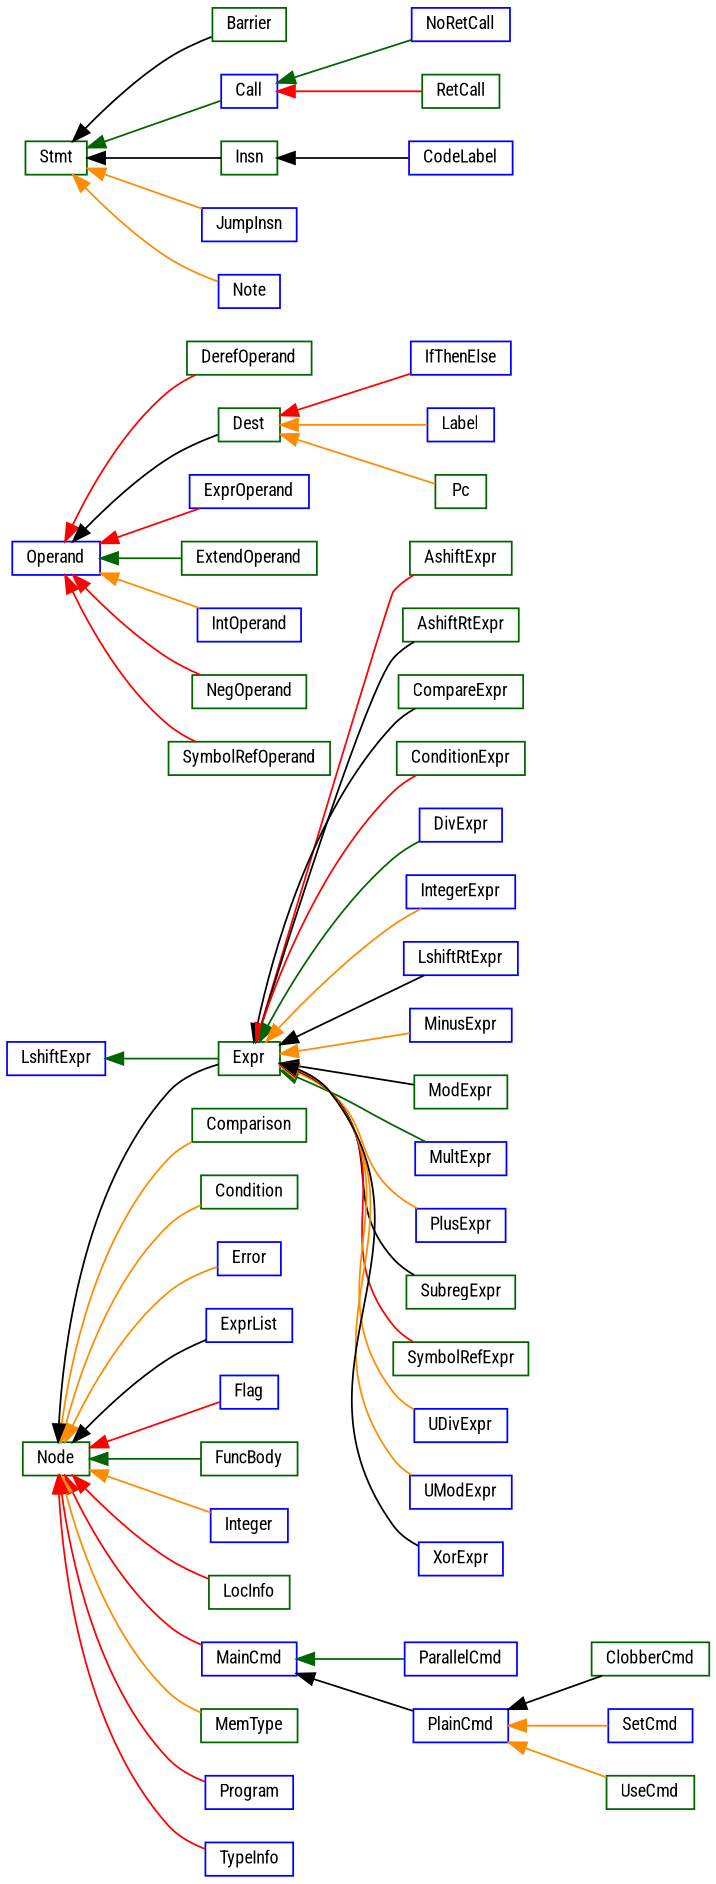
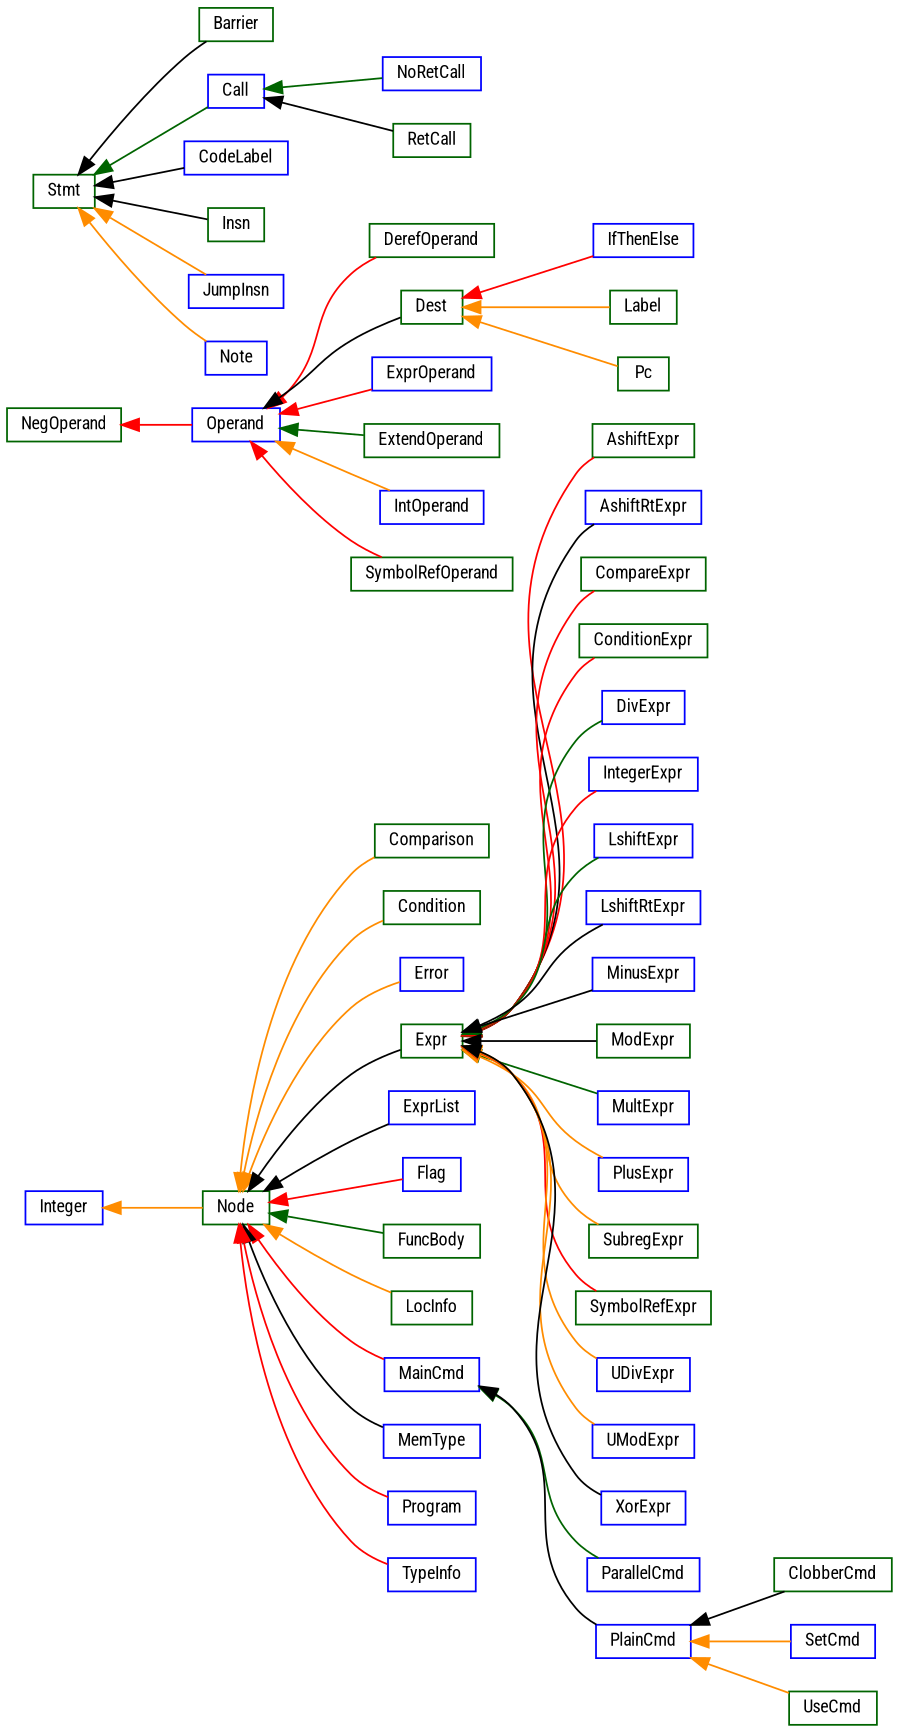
edge "RetCall" -> "Call": color red -> black
edge "CodeLabel" -> "Insn": now "CodeLabel" -> "Stmt"
node "Label": color blue -> darkgreen
node "AshiftRtExpr": color darkgreen -> blue
edge "NegOperand" -> "Operand": reversed
edge "CompareExpr" -> "Expr": color black -> red
edge "IntegerExpr" -> "Expr": color darkorange -> red
edge "MinusExpr" -> "Expr": color darkorange -> black
edge "Expr" -> "LshiftExpr": reversed
edge "SubregExpr" -> "Expr": color black -> darkorange
edge "Integer" -> "Node": reversed
edge "LocInfo" -> "Node": color red -> darkorange
edge "MemType" -> "Node": color darkorange -> black
node "MemType": color darkgreen -> blue
